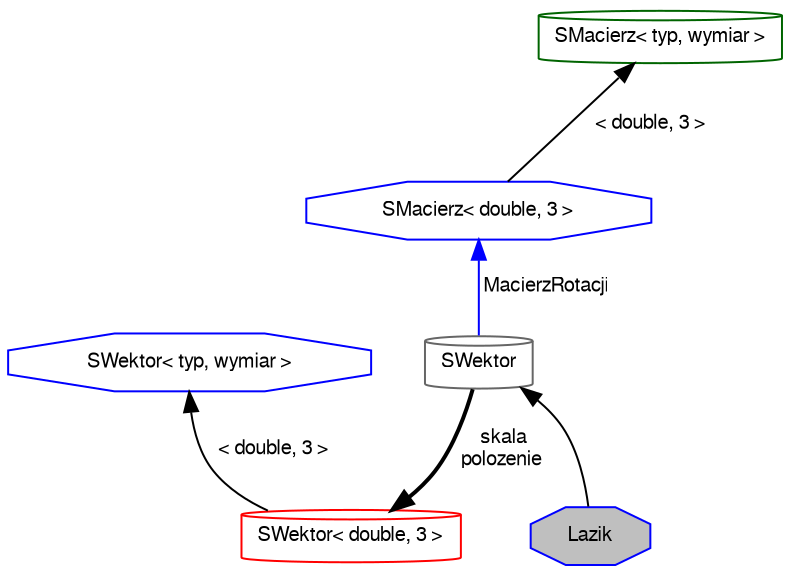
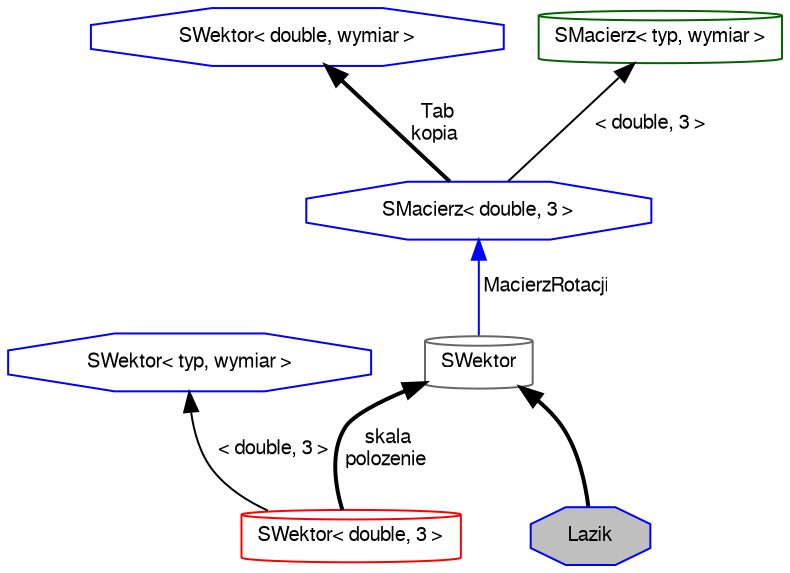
node "SWektor< double, wymiar >": added
edge "Lazik" -> "SWektor": style solid -> bold
edge "SWektor" -> "SWektor< double, 3 >": reversed
